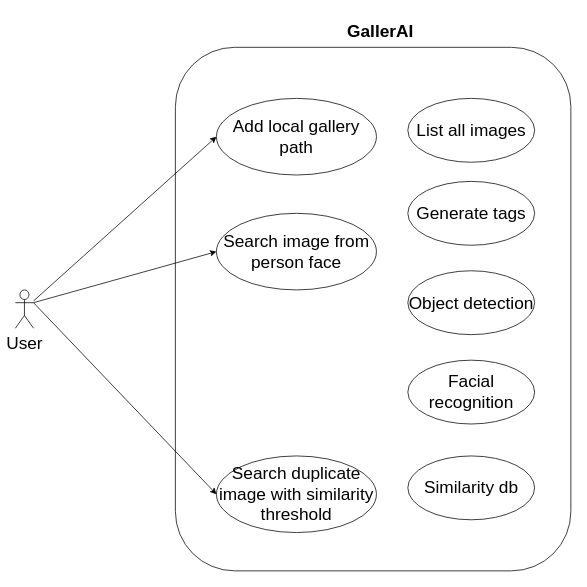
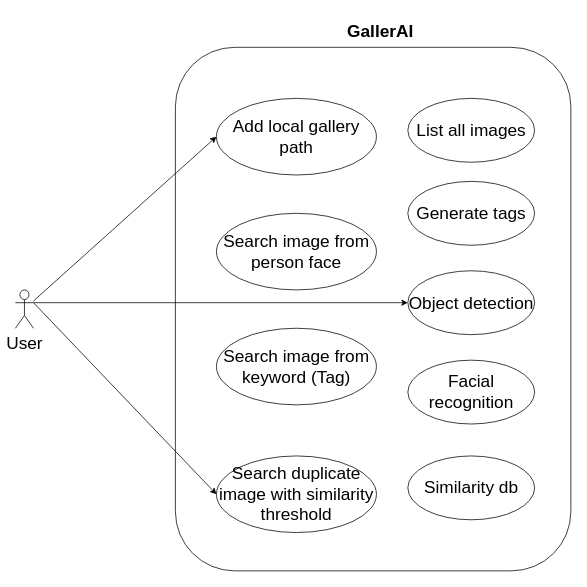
edge "User" -> "Search image from person face": now "User" -> "Object detection"
node "Search image from keyword (Tag)": added
